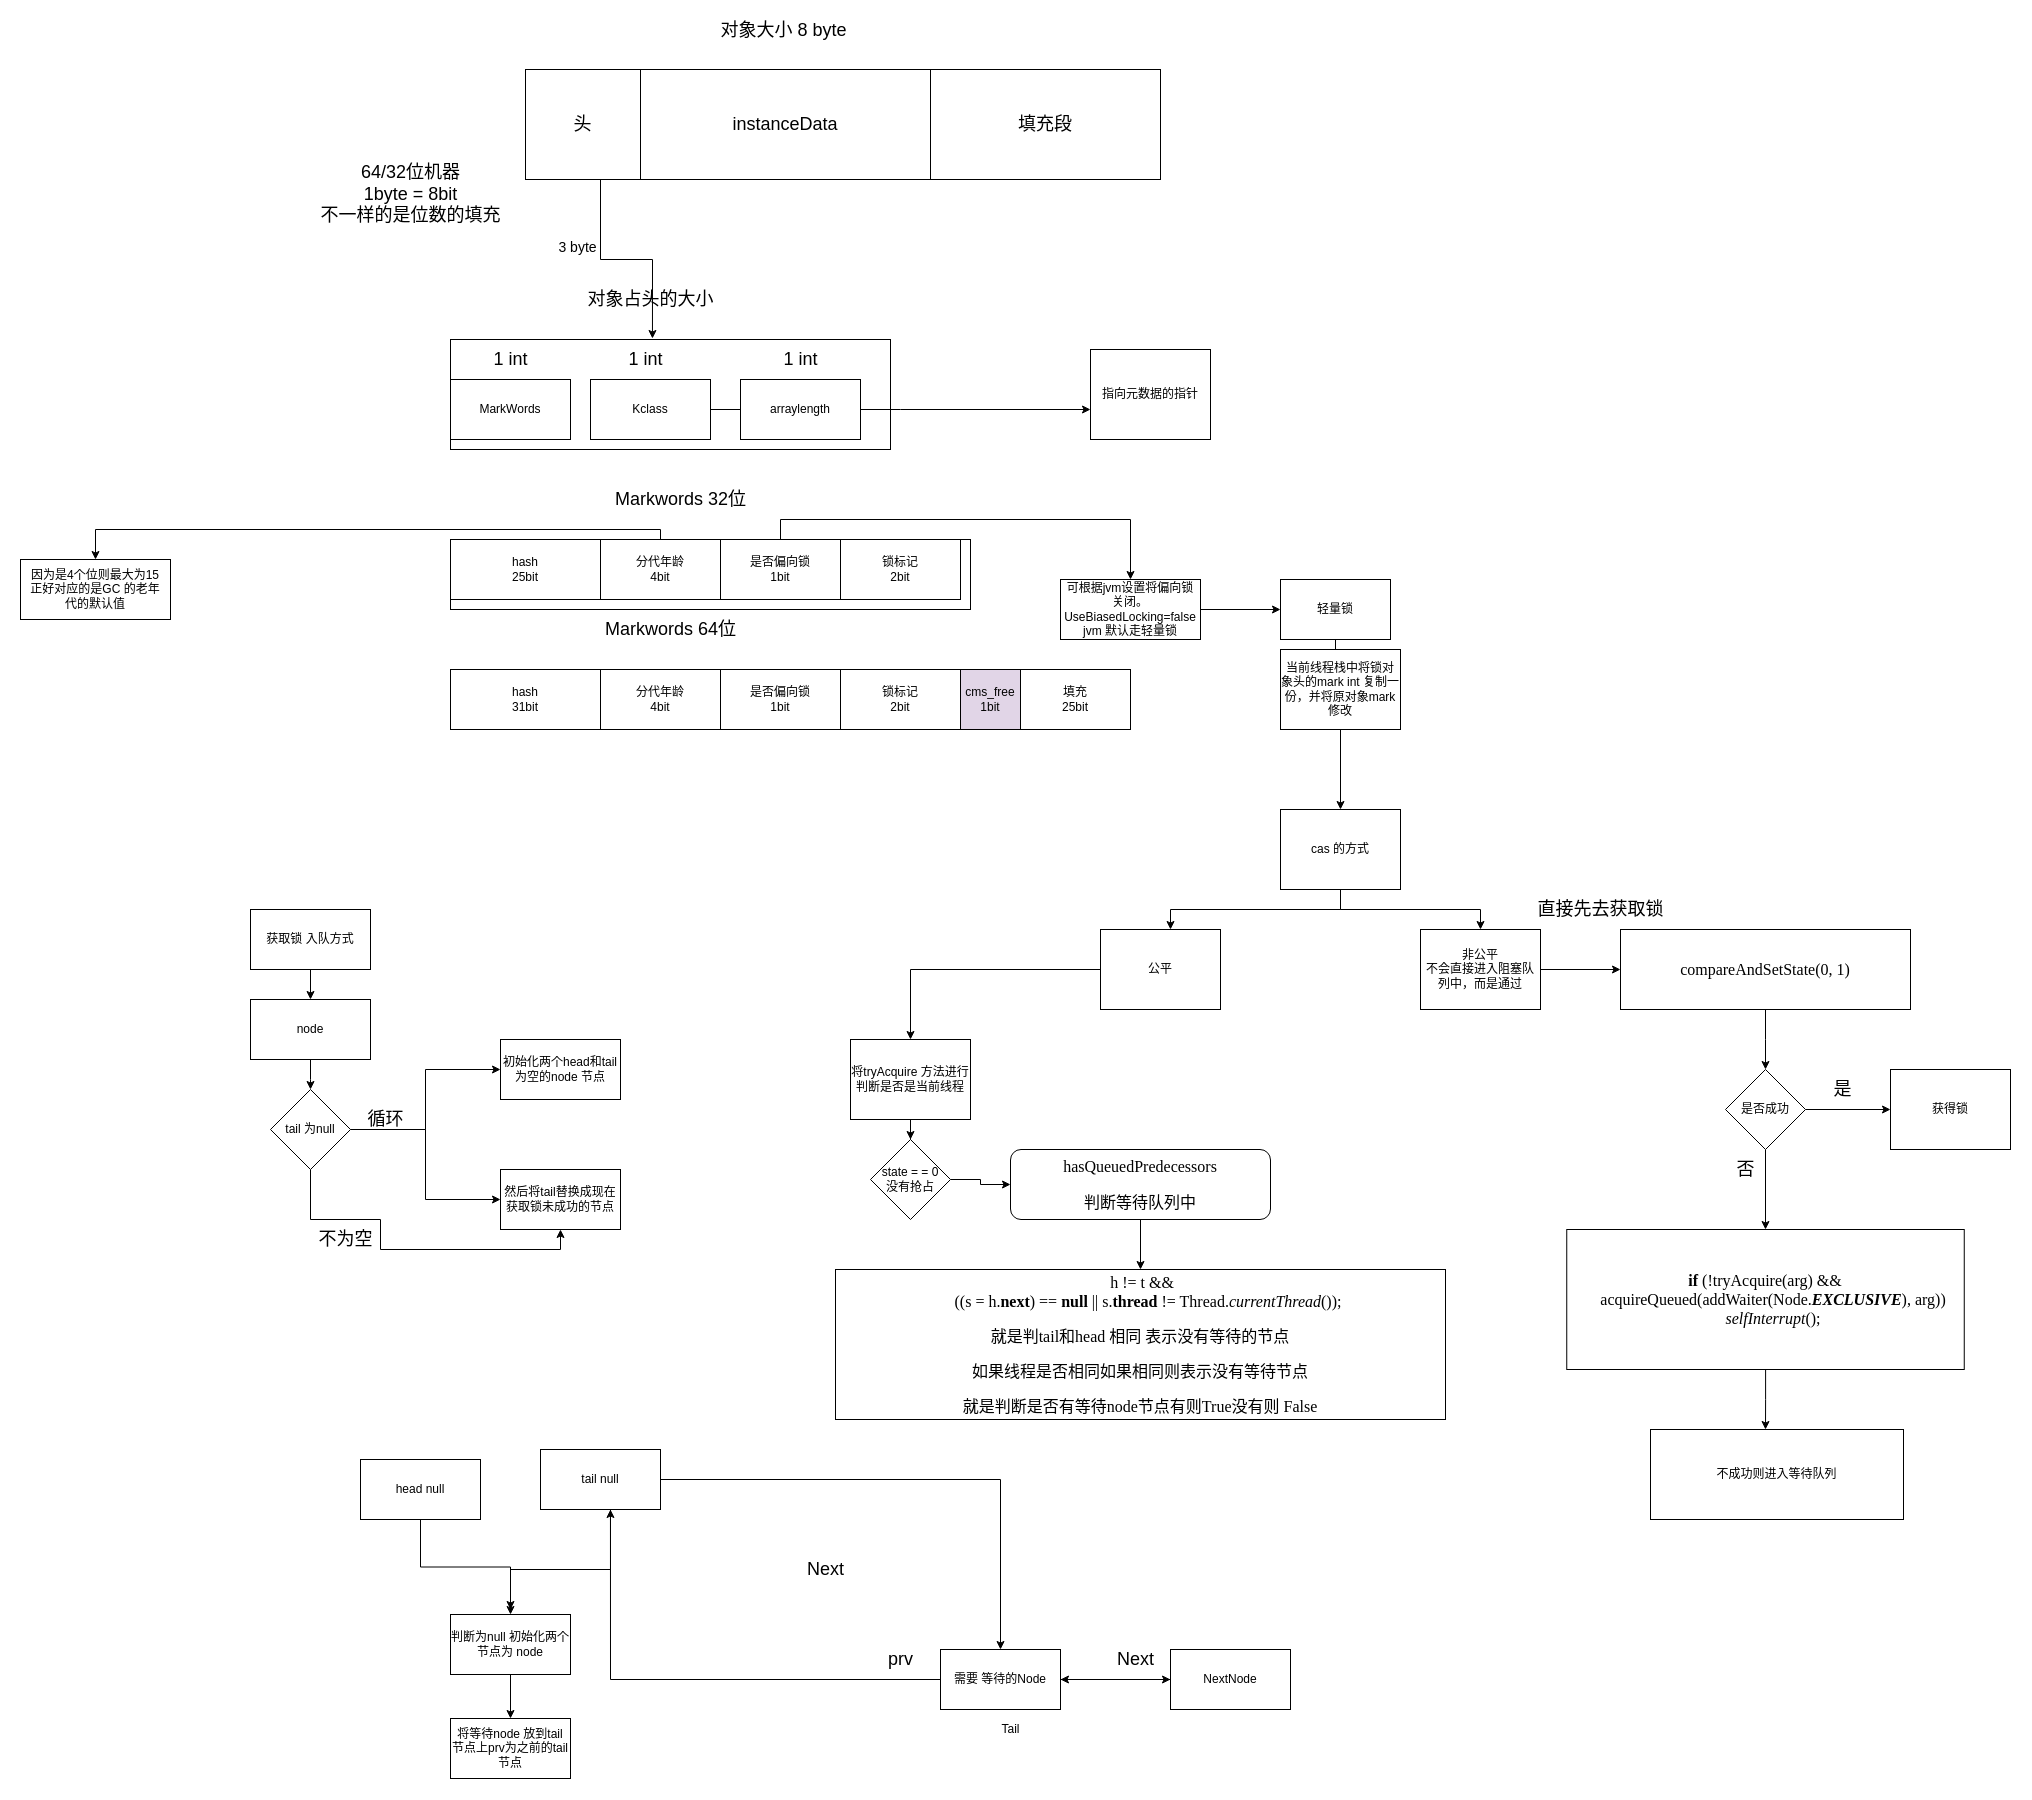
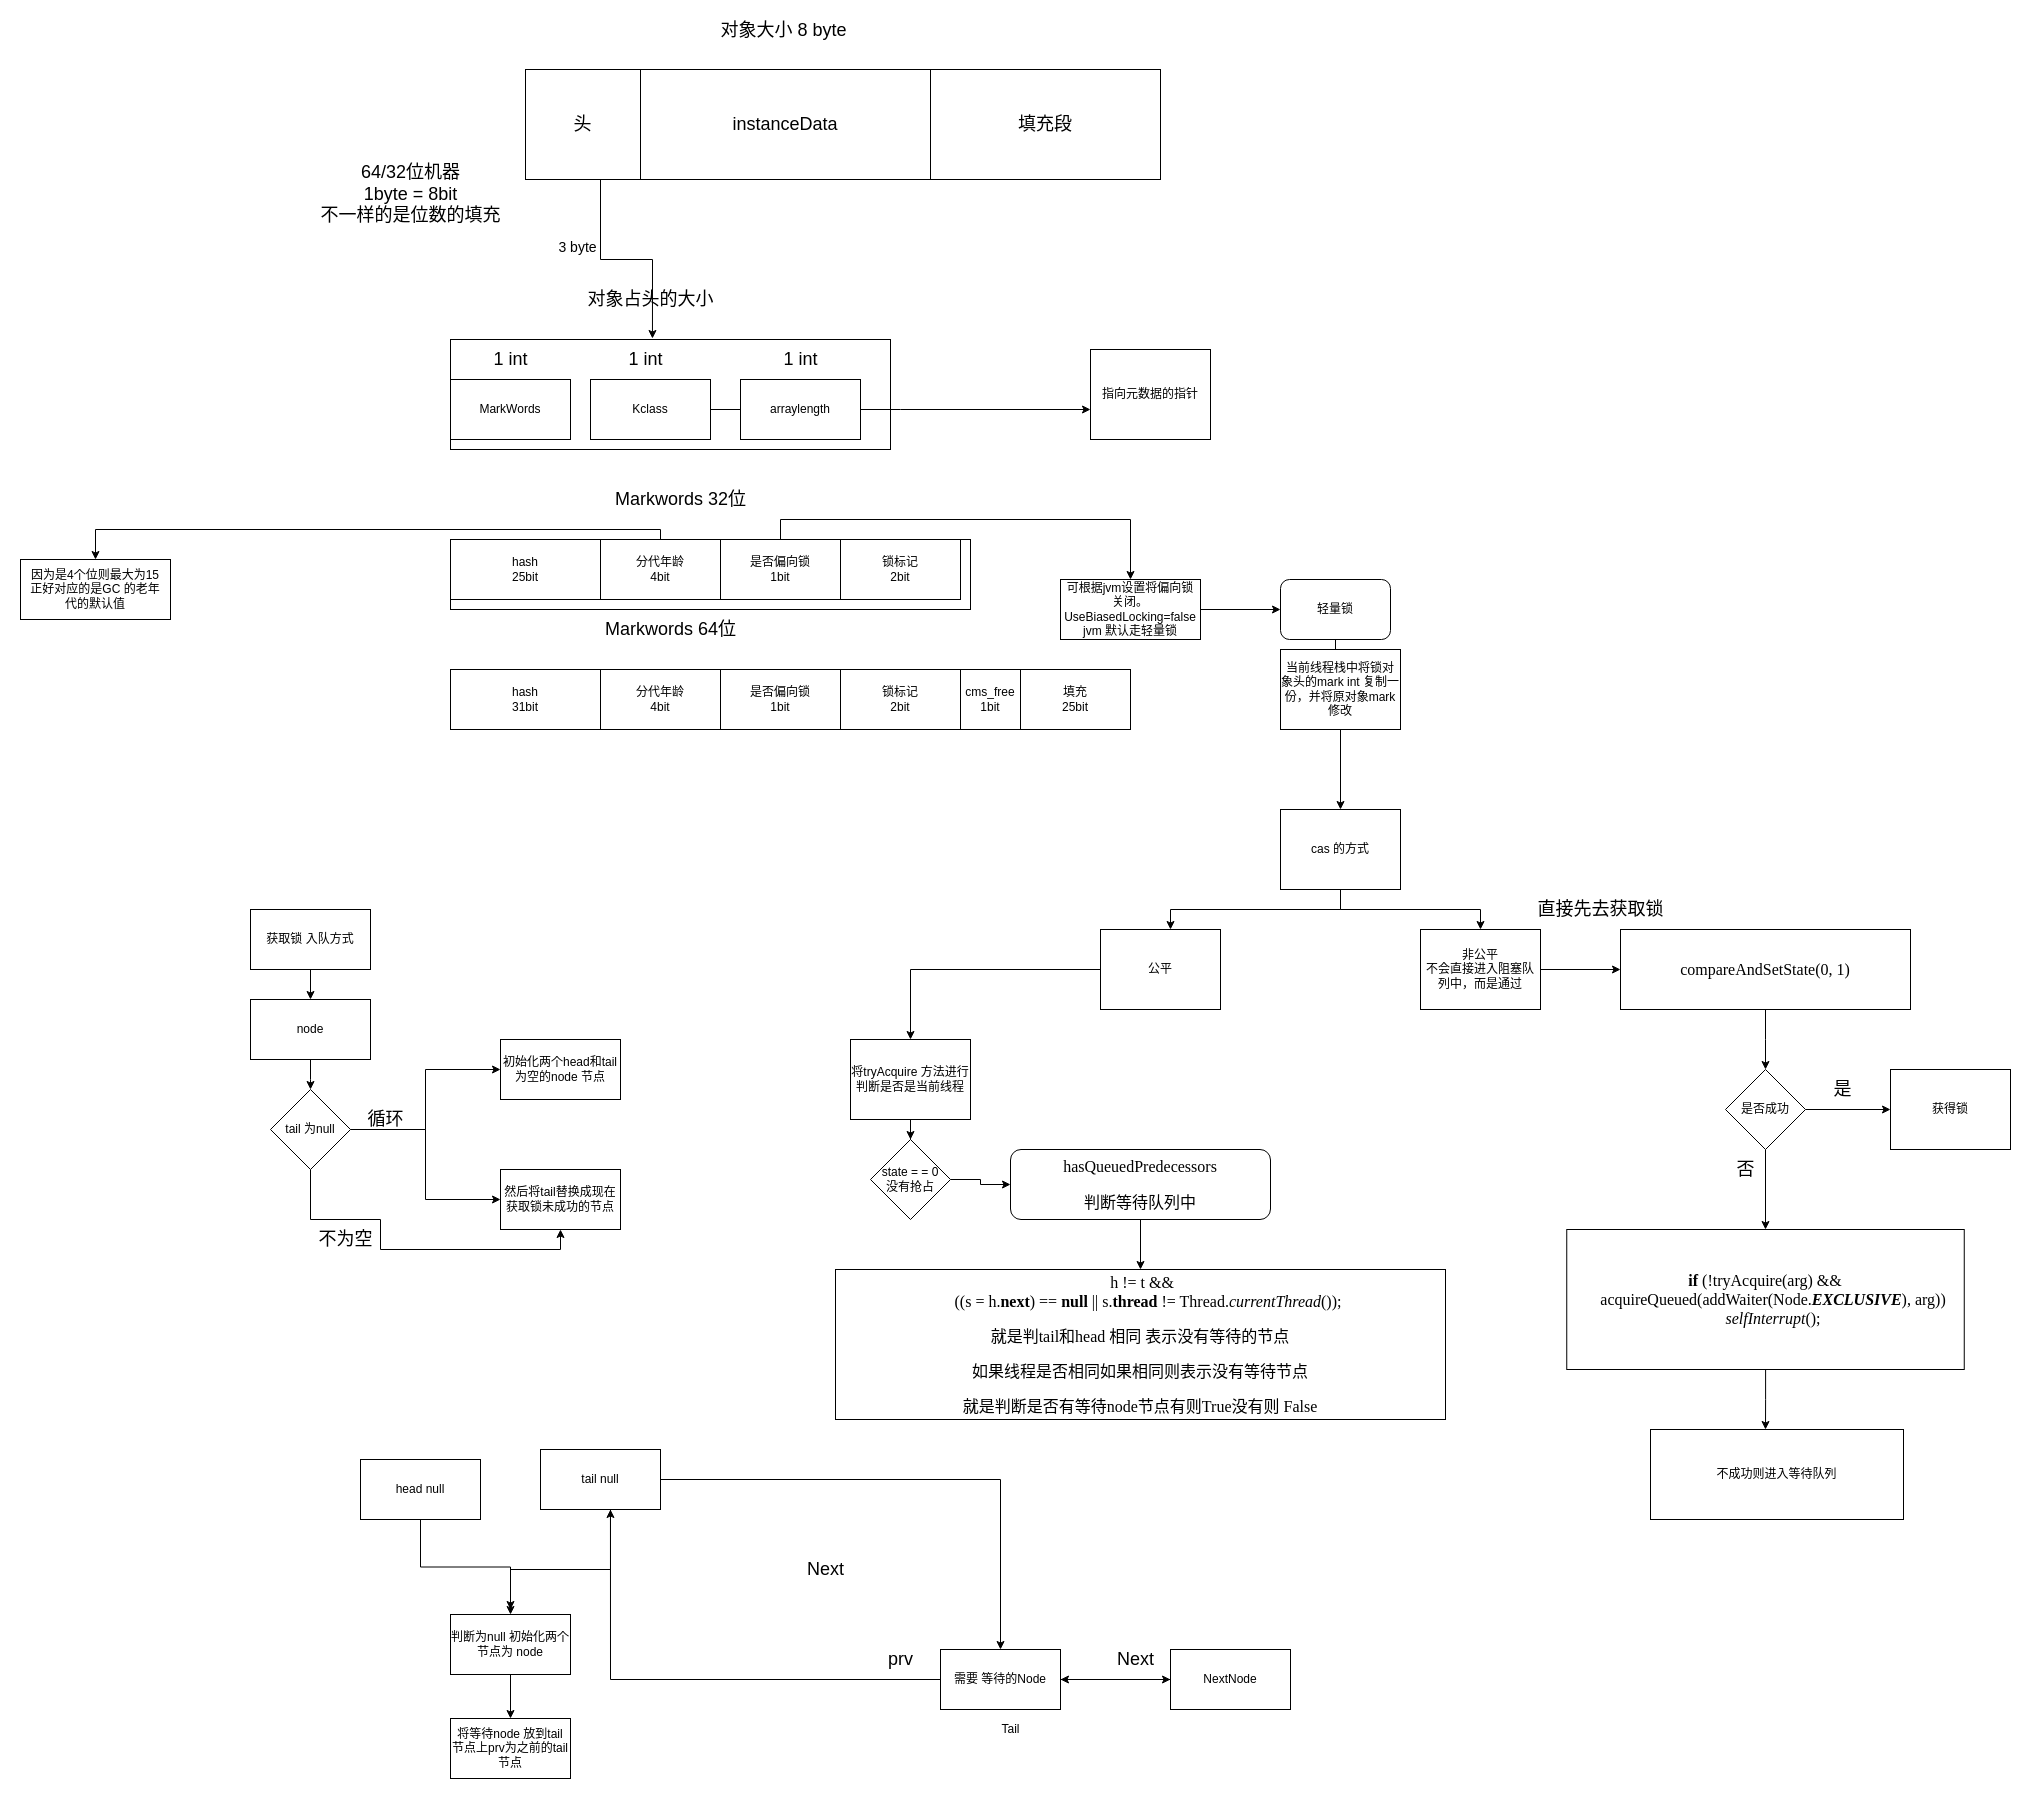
node "轻量锁": shape rectangle -> rounded rectangle
node "cms_free 1bit": fillcolor #e1d5e7 -> #ffffff
